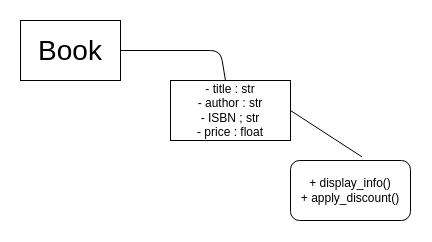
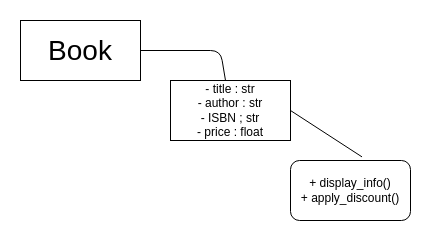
node "Book": size 100x60 -> 120x60
